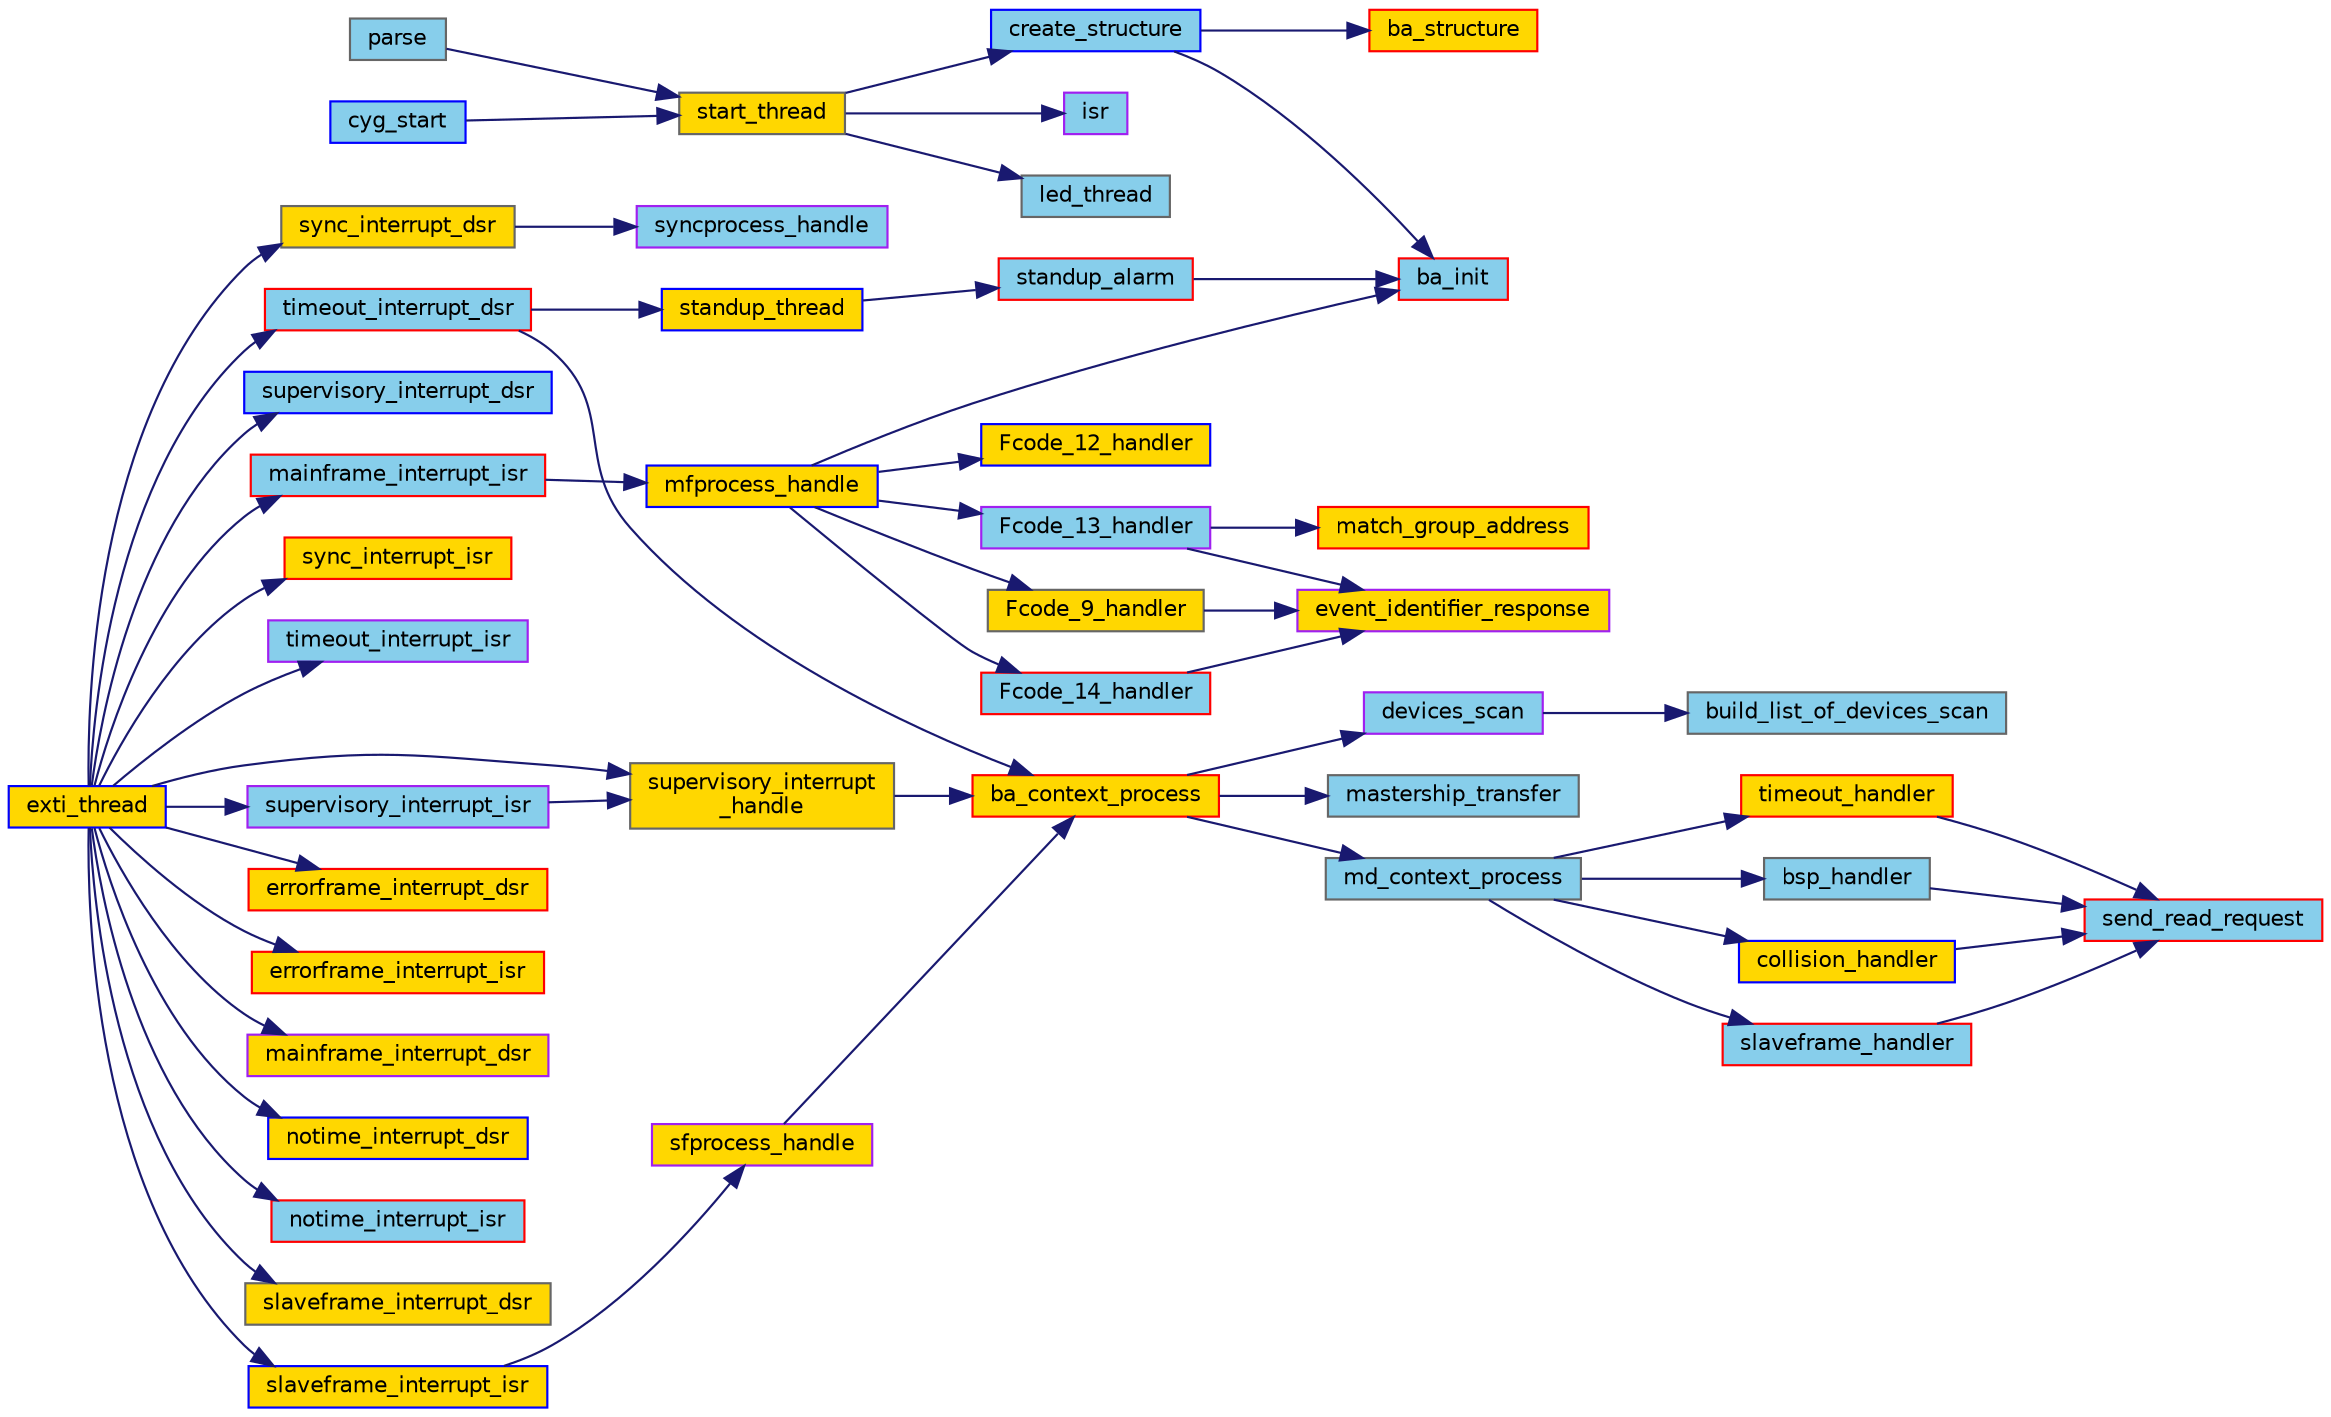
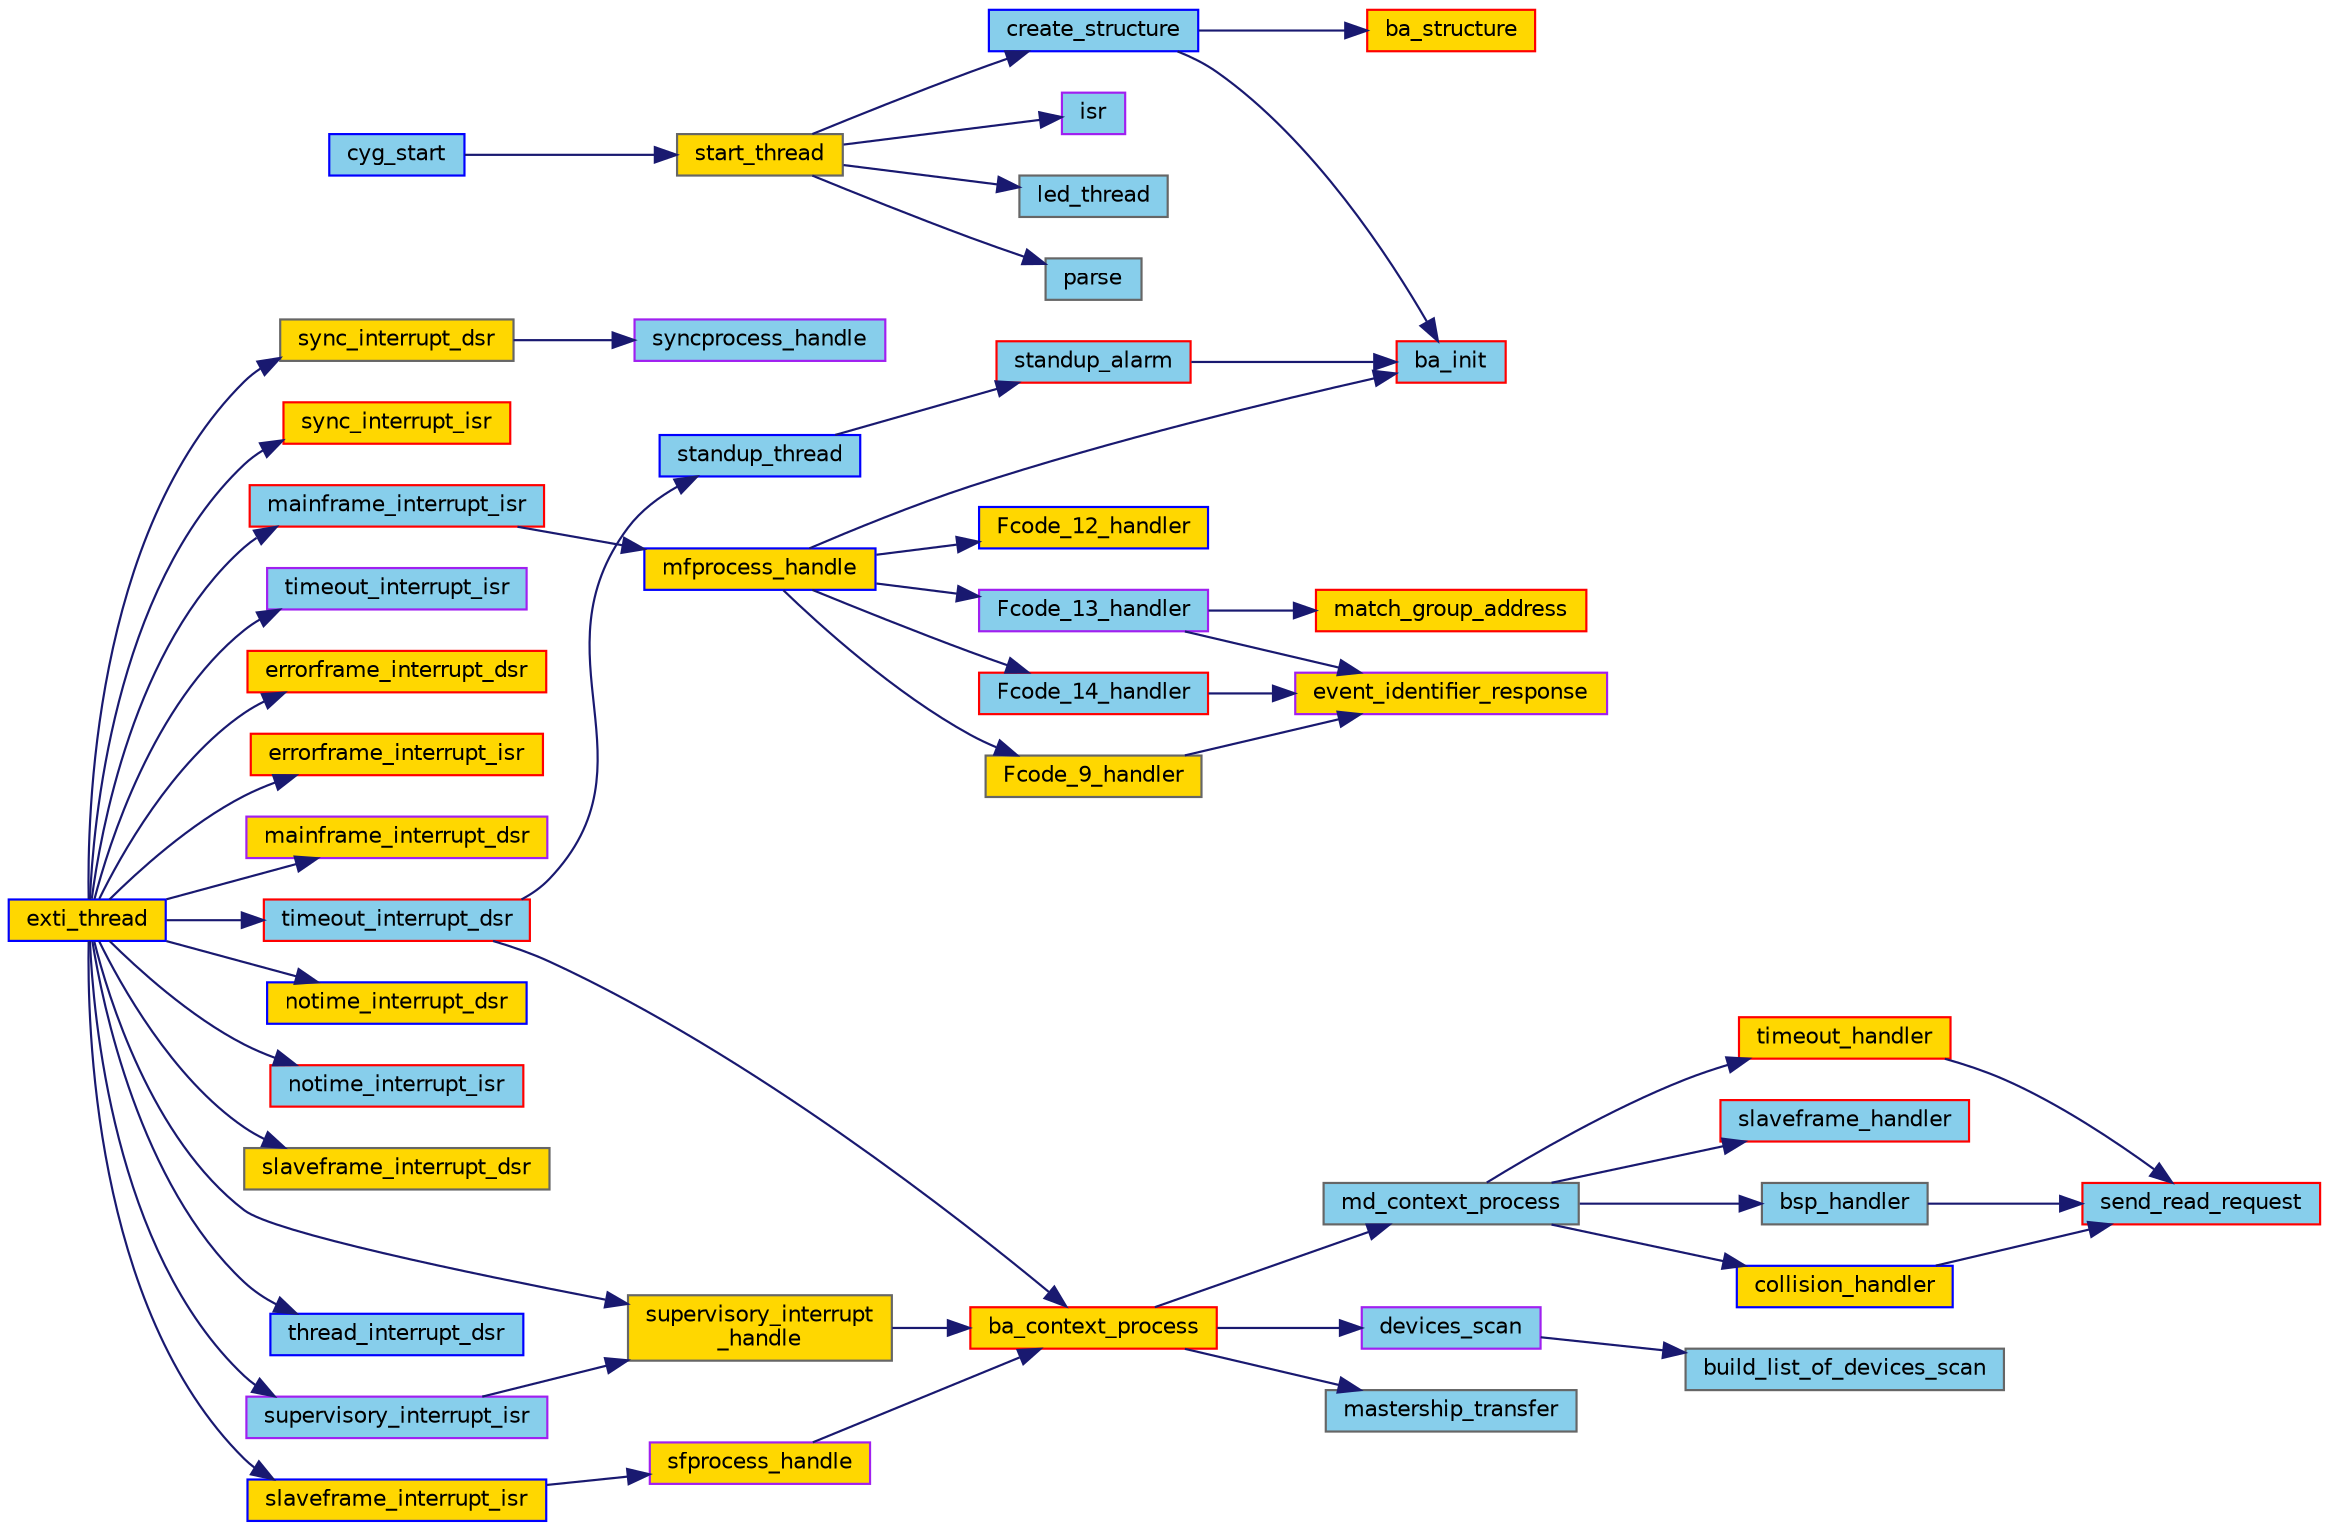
edge "parse" -> "start_thread": reversed
node "standup_thread": fillcolor gold -> skyblue
node "supervisory_interrupt_dsr": label "supervisory_interrupt_dsr" -> "thread_interrupt_dsr"
edge "slaveframe_handler" -> "send_read_request": removed
